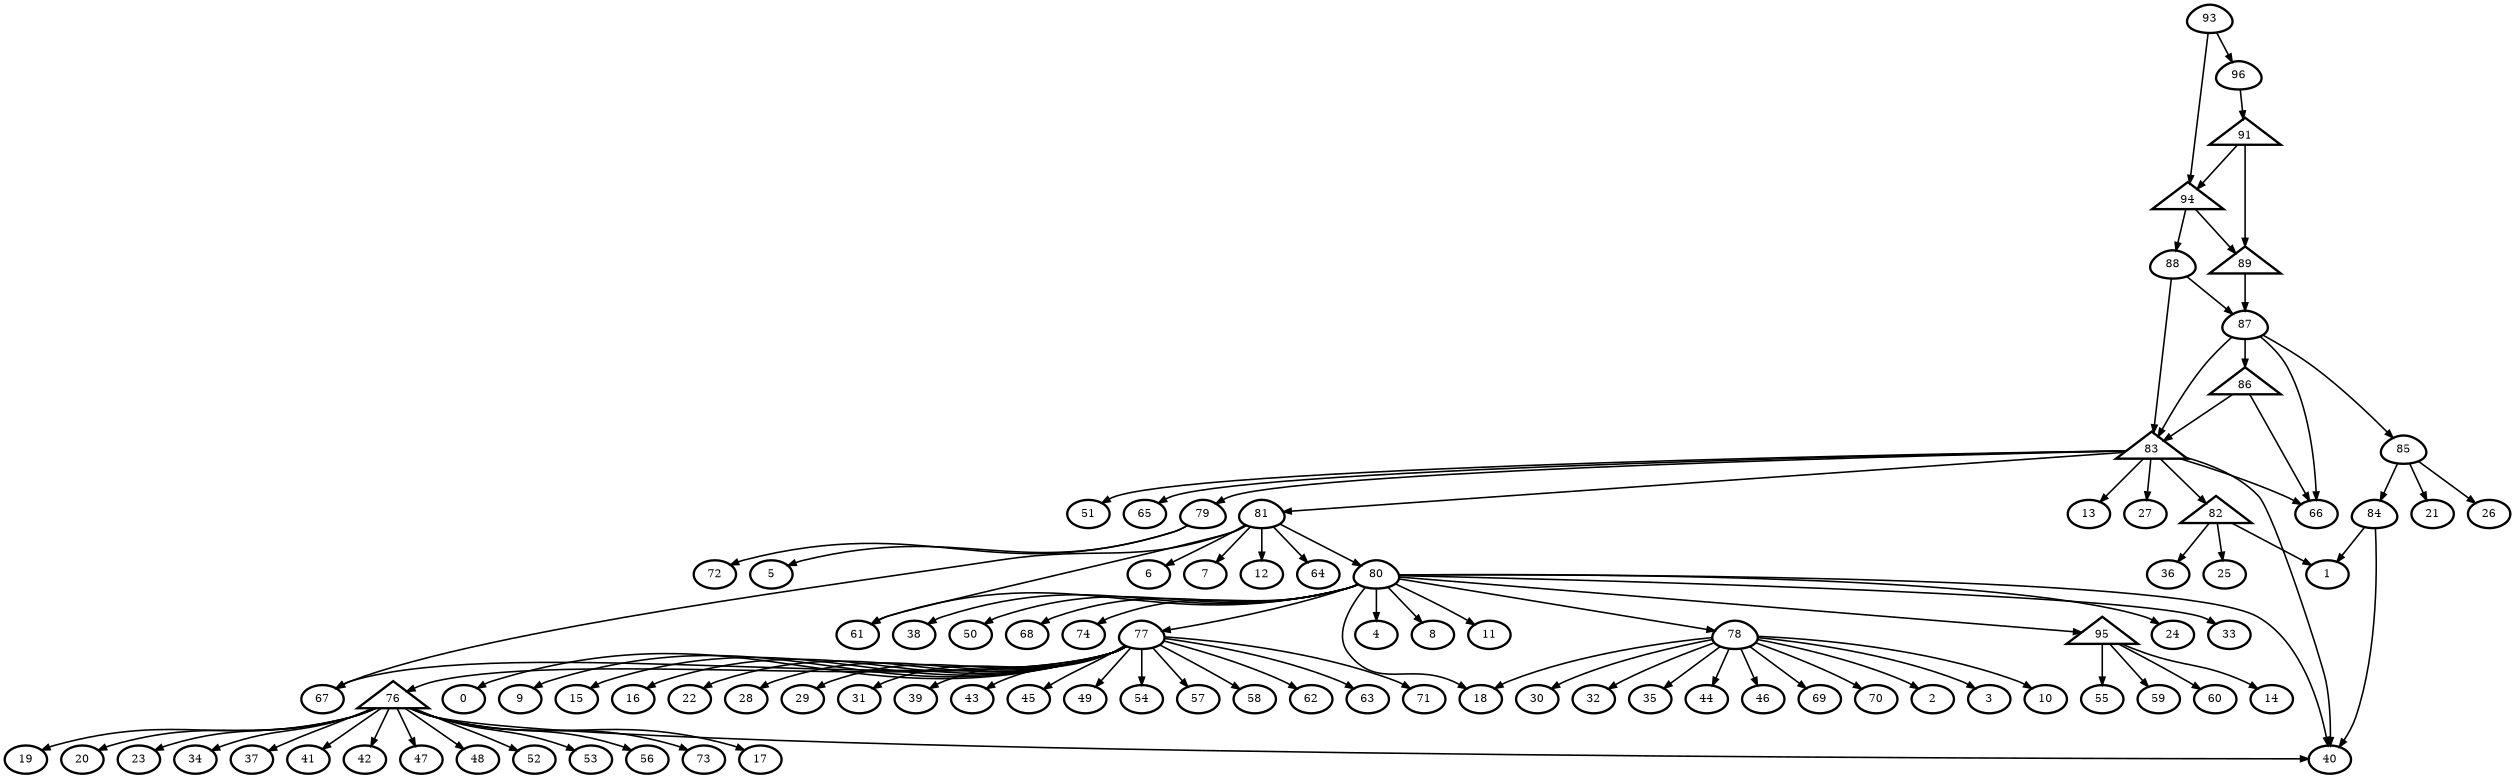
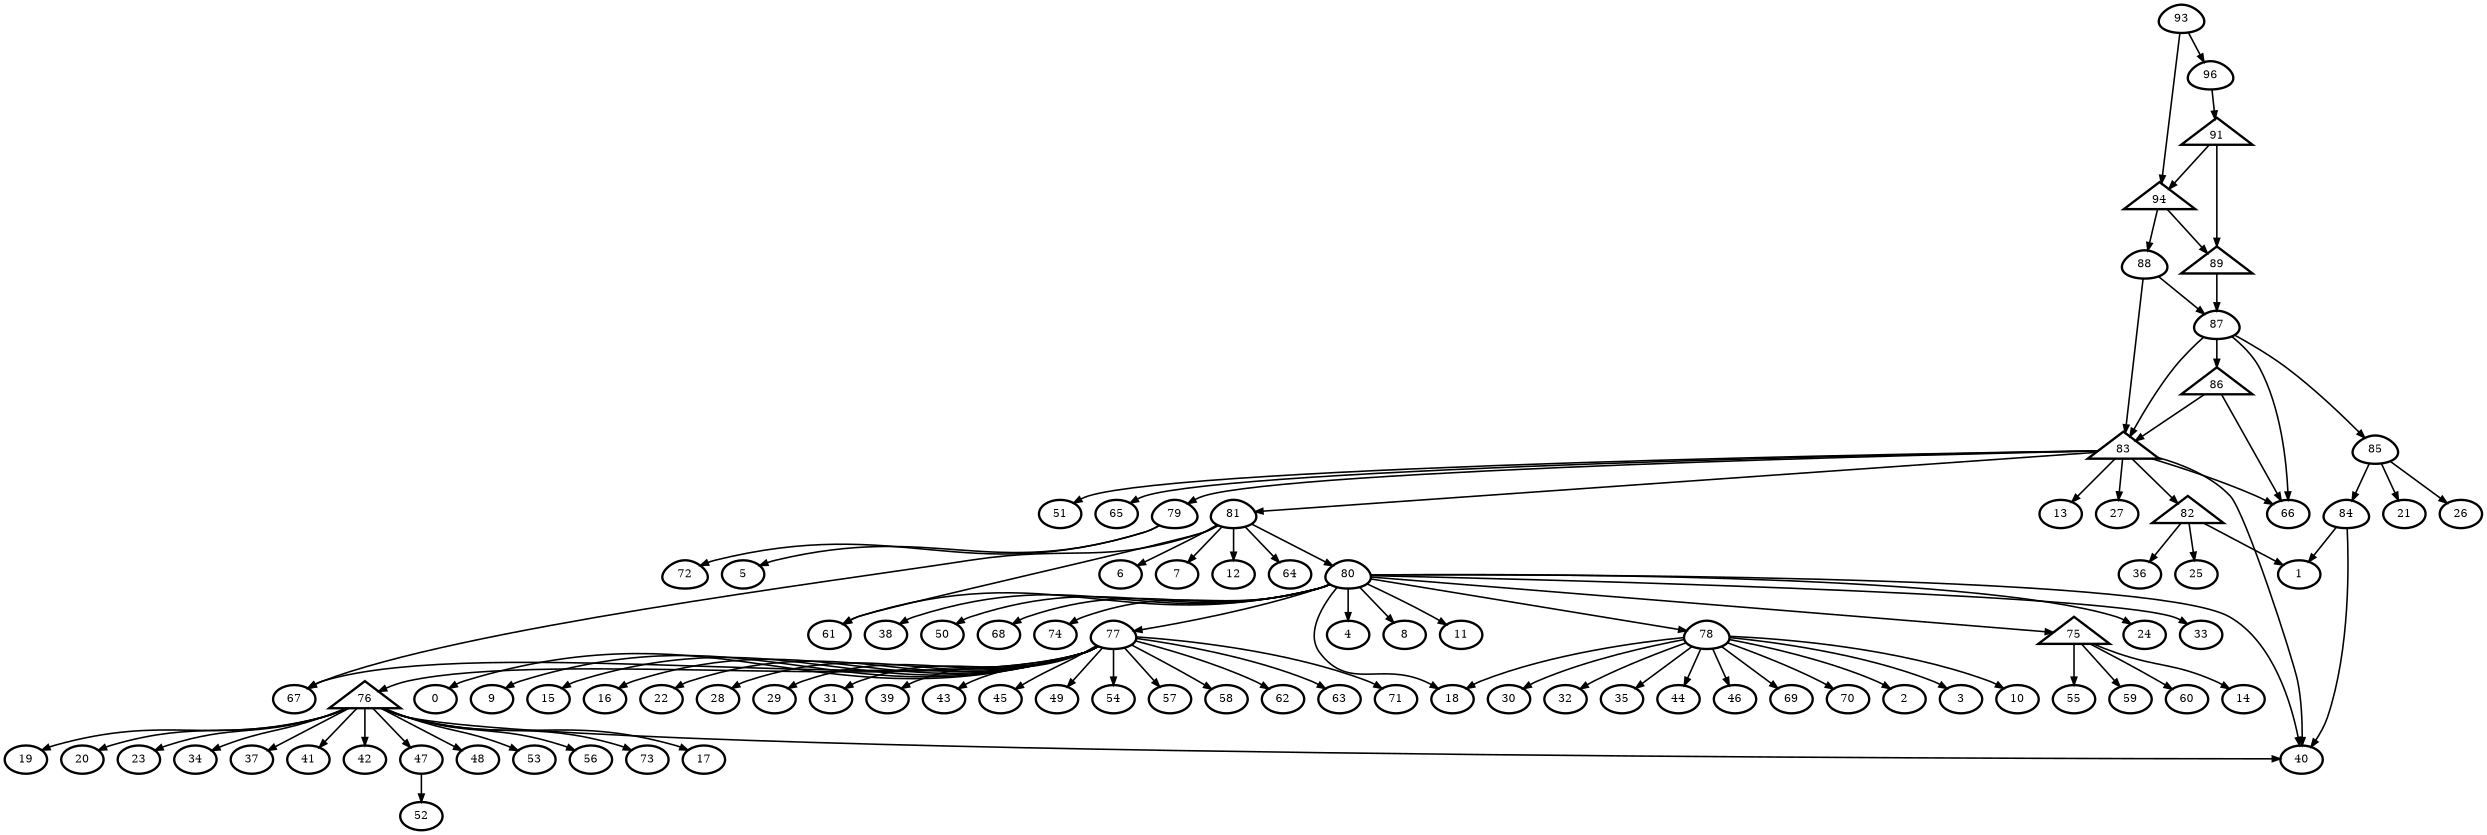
node "72": shape ellipse -> egg
node "95": label "95" -> "75"
edge "76" -> "52": now "47" -> "52"
